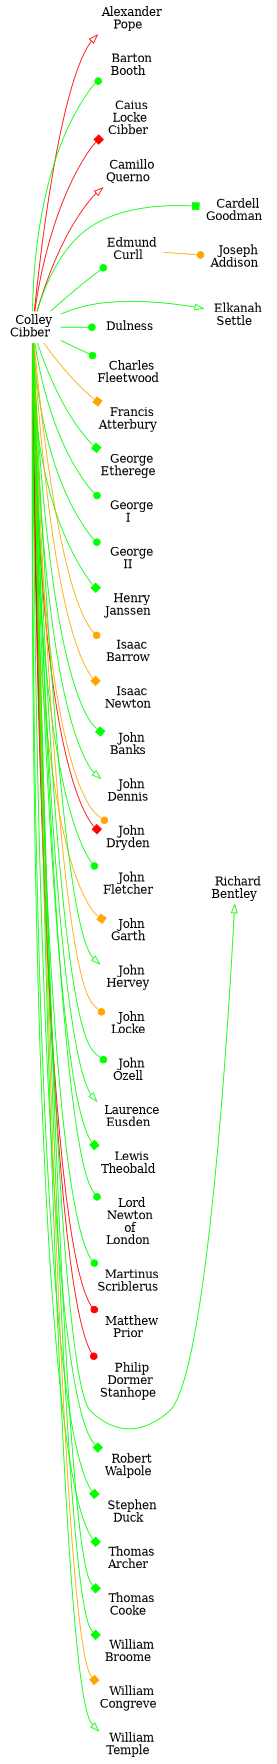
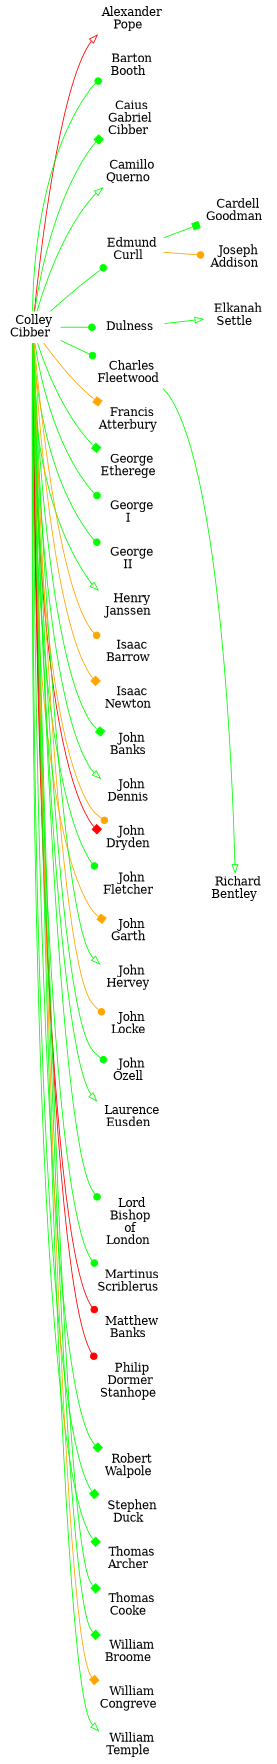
node "Caius": text "Locke" -> "Gabriel"
edge "Colley" -> "Caius": color red -> green
edge "Colley" -> "Cardell": now "Edmund" -> "Cardell"
edge "Colley" -> "Camillo": color red -> green
edge "Colley" -> "Elkanah": now "Dulness" -> "Elkanah"
edge "Colley" -> "Henry": arrowhead box -> onormal
node "Lewis": removed
node "Lord": text "Newton" -> "Bishop"
edge "Colley" -> "Richard": now "Charles" -> "Richard"
node "Matthew": text "Prior" -> "Banks"
